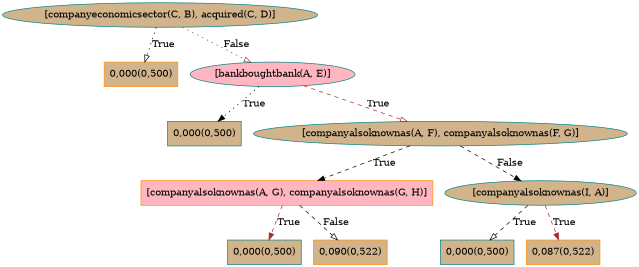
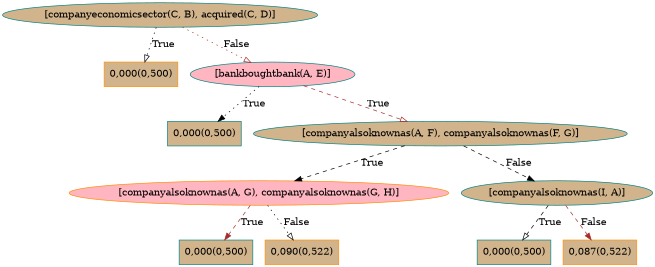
node "[companyalsoknownas(A, G), companyalsoknownas(G, H)]": shape box -> ellipse
edge "[companyalsoknownas(A, G), companyalsoknownas(G, H)]" -> "0,090(0,522)": style dashed -> dotted
edge "[companyalsoknownas(I, A)]" -> "0,087(0,522)": label "True" -> "False"
